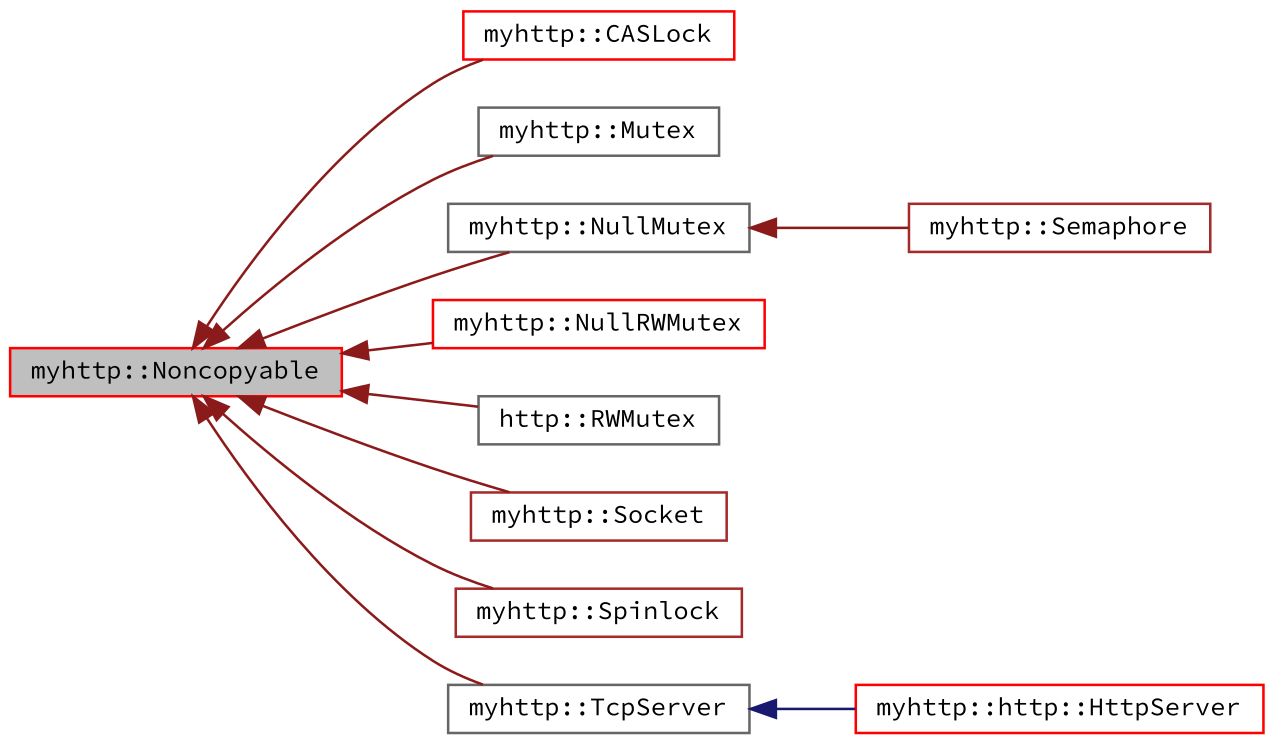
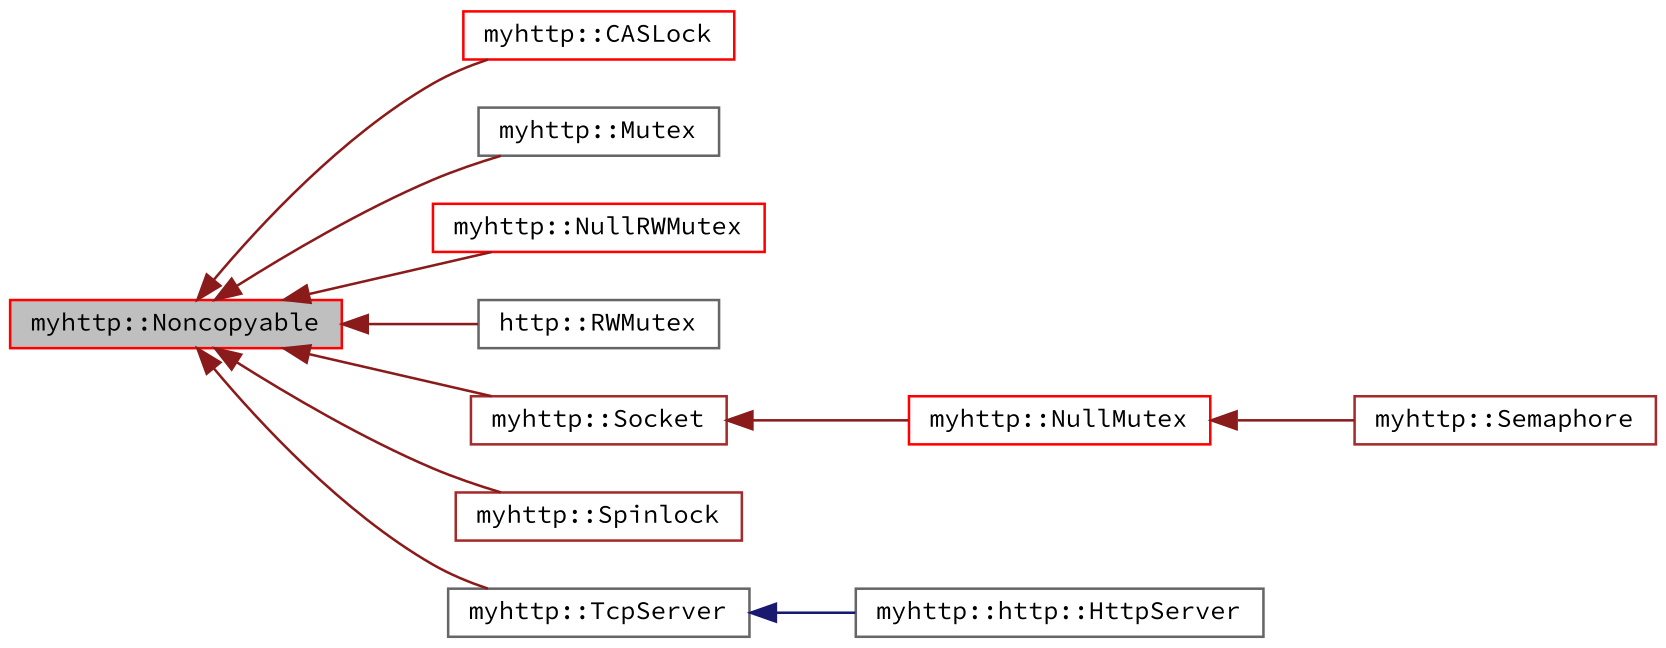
node "myhttp::NullMutex": color gray40 -> red
edge "myhttp::NullMutex" -> "myhttp::Noncopyable": now "myhttp::NullMutex" -> "myhttp::Socket"
node "myhttp::http::HttpServer": color red -> gray40
